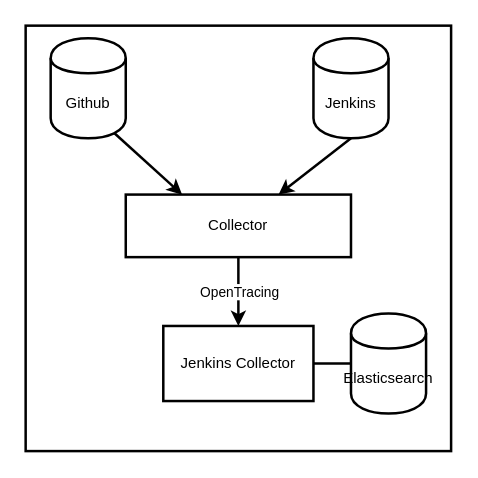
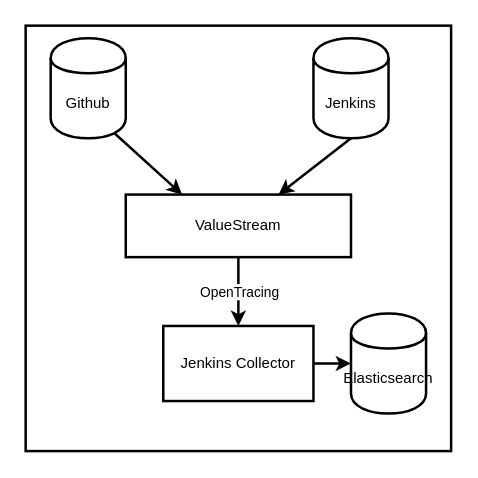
node "Collector": label "Collector" -> "ValueStream"
edge "Jenkins Collector" -- "Elasticsearch": arrowhead none -> classic
